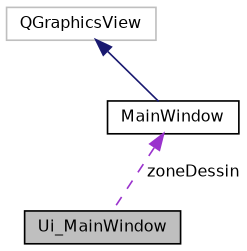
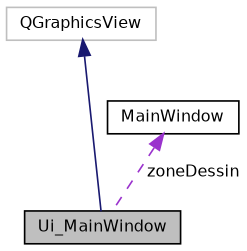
edge "MainWindow" -> "QGraphicsView": now "Ui_MainWindow" -> "QGraphicsView"
